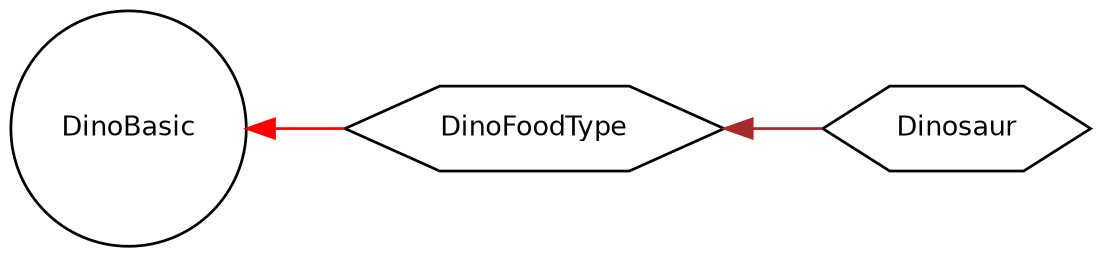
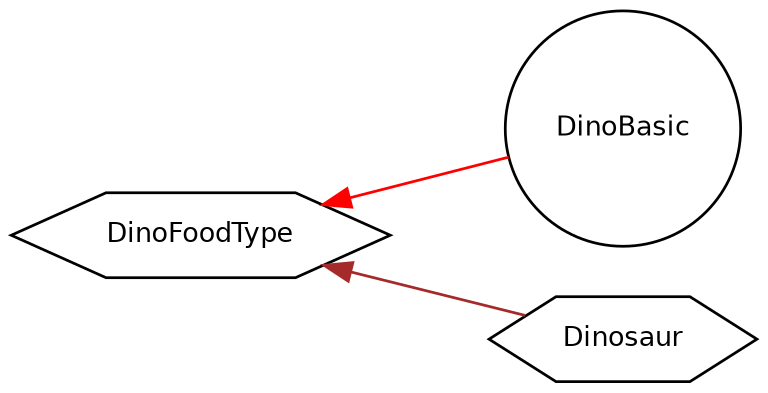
edge "DinoFoodType" -> "DinoBasic": reversed
